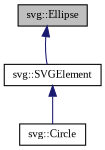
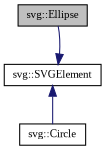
edge "svg::SVGElement" -> "svg::Ellipse": reversed
